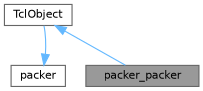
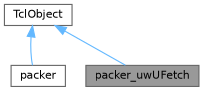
edge "TclObject" -> "packer": reversed
node "packer_packer": label "packer_packer" -> "packer_uwUFetch"
